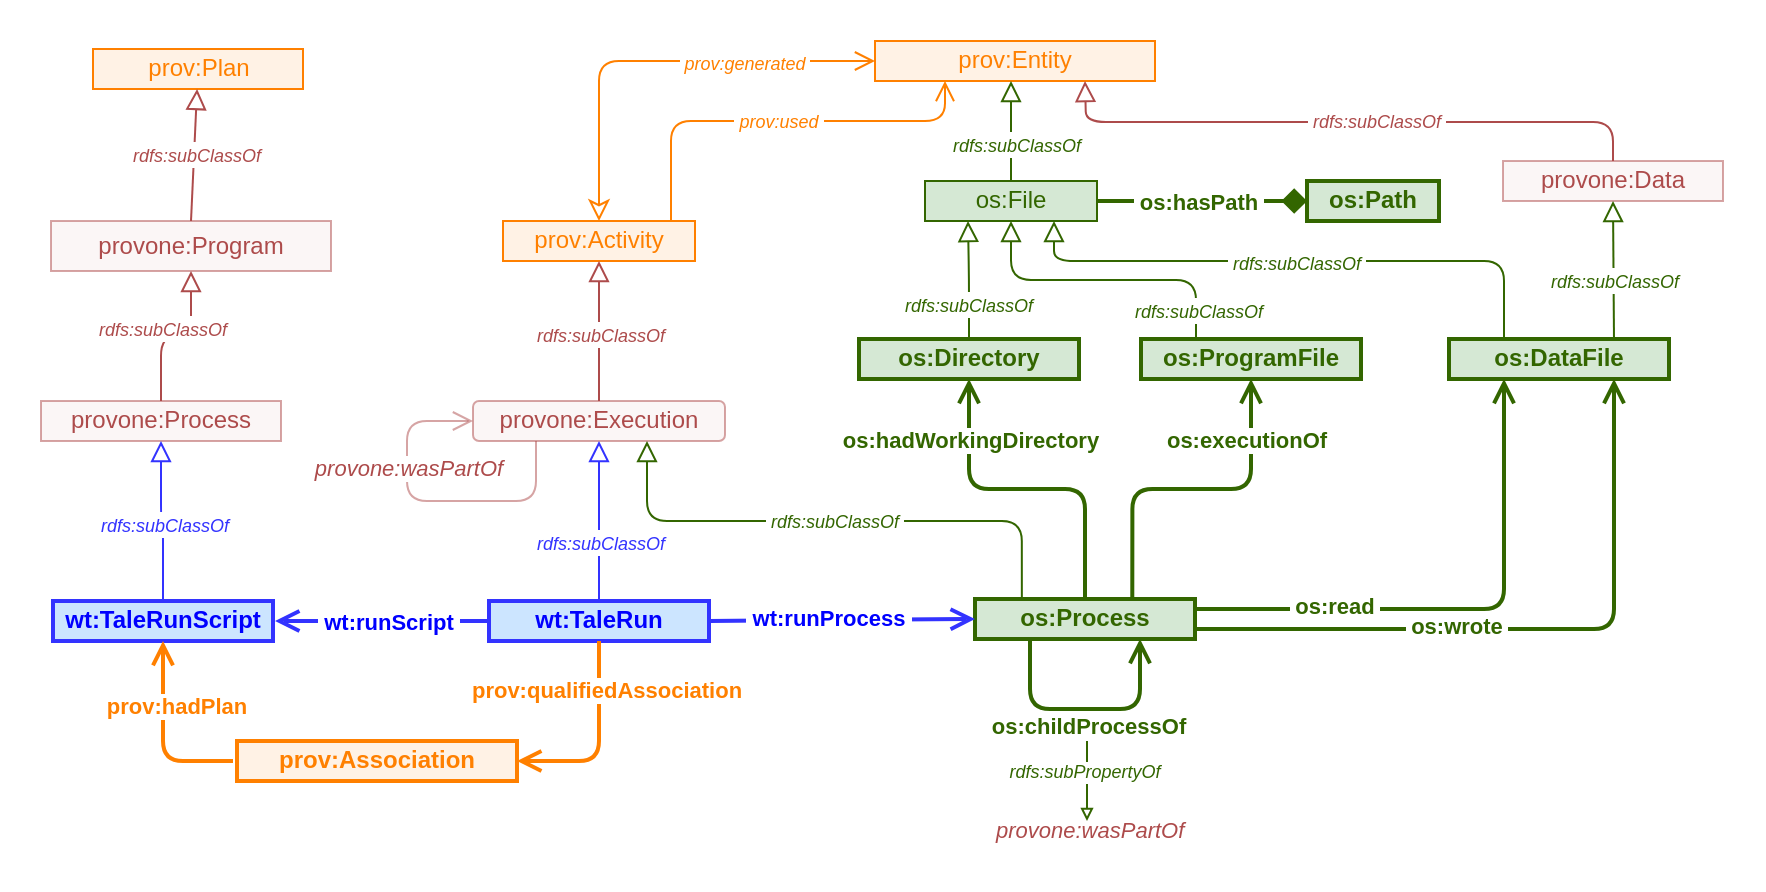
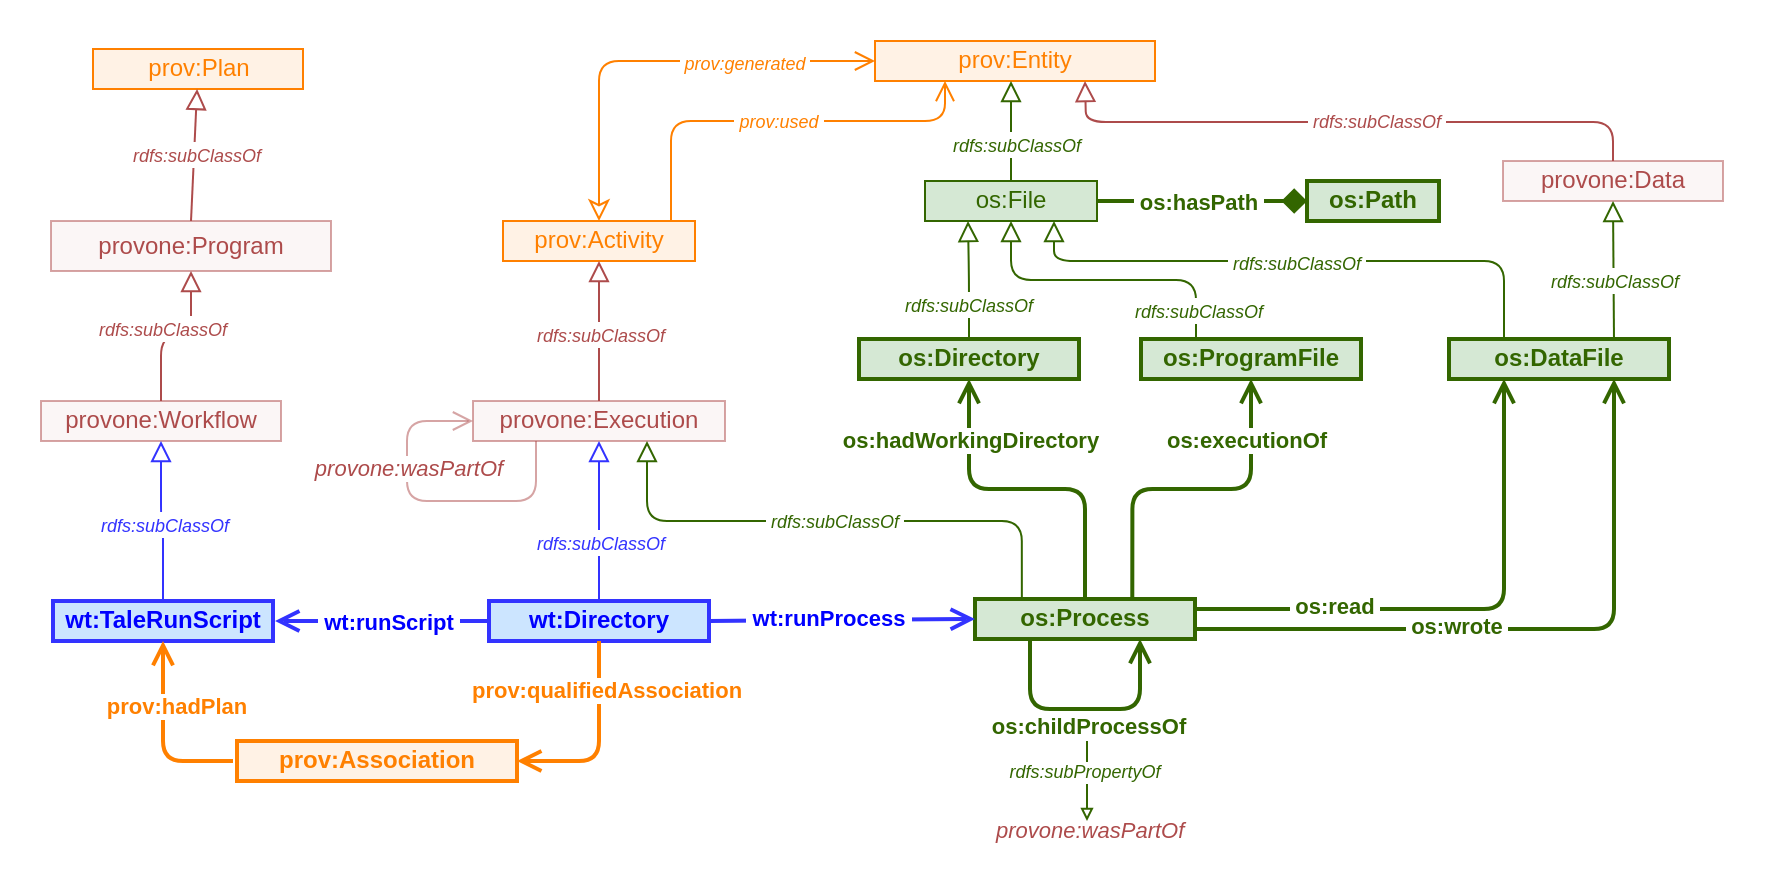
node "provone:Process": label "provone:Process" -> "provone:Workflow"
node "provone:Execution": shape rounded rectangle -> rectangle
node "wt:TaleRun": label "wt:TaleRun" -> "wt:Directory"
